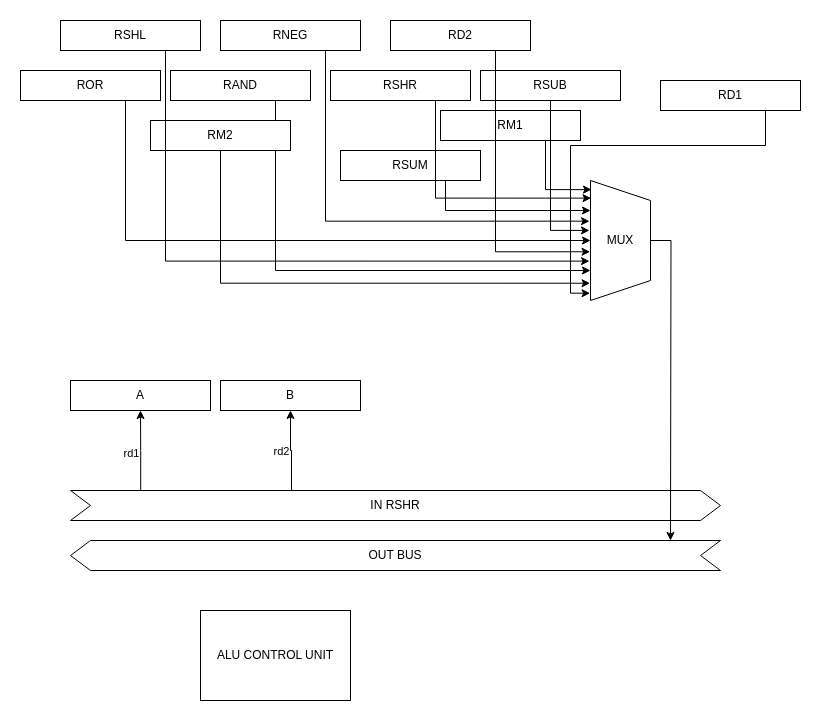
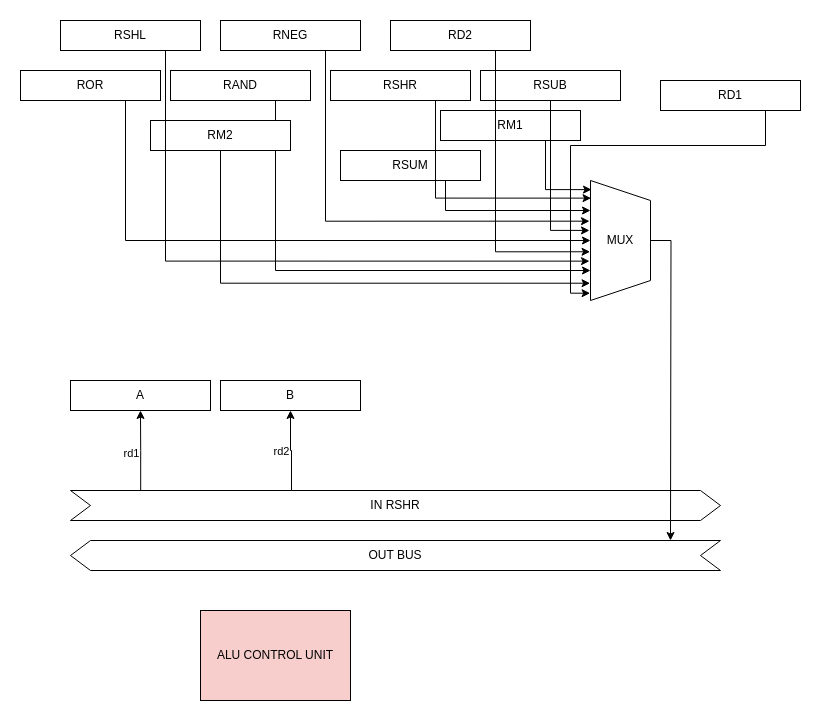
node "ALU CONTROL UNIT": fillcolor #ffffff -> #f8cecc
